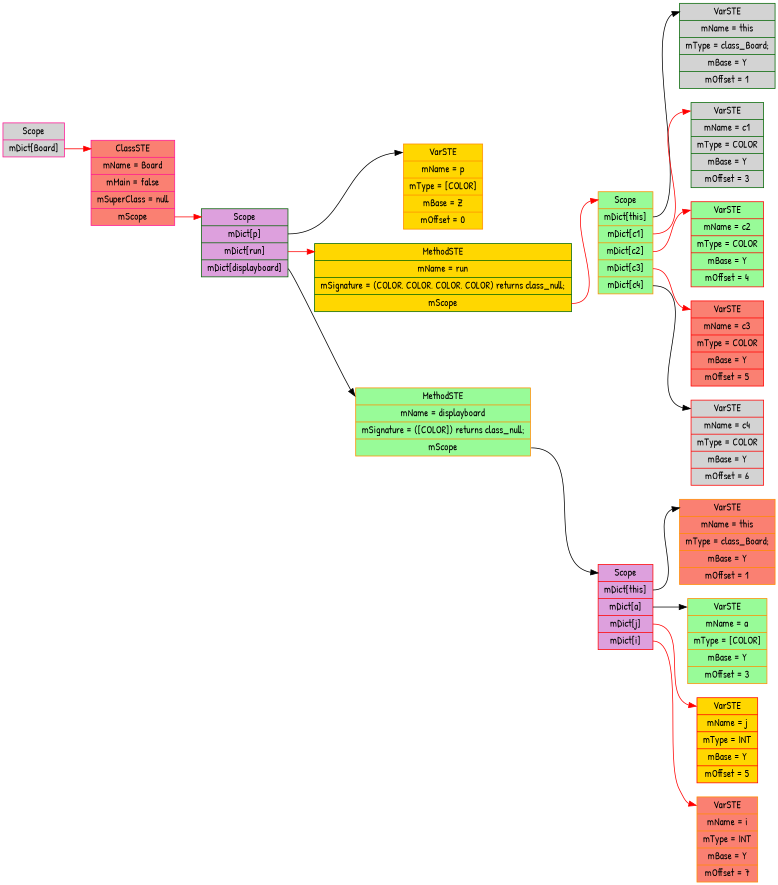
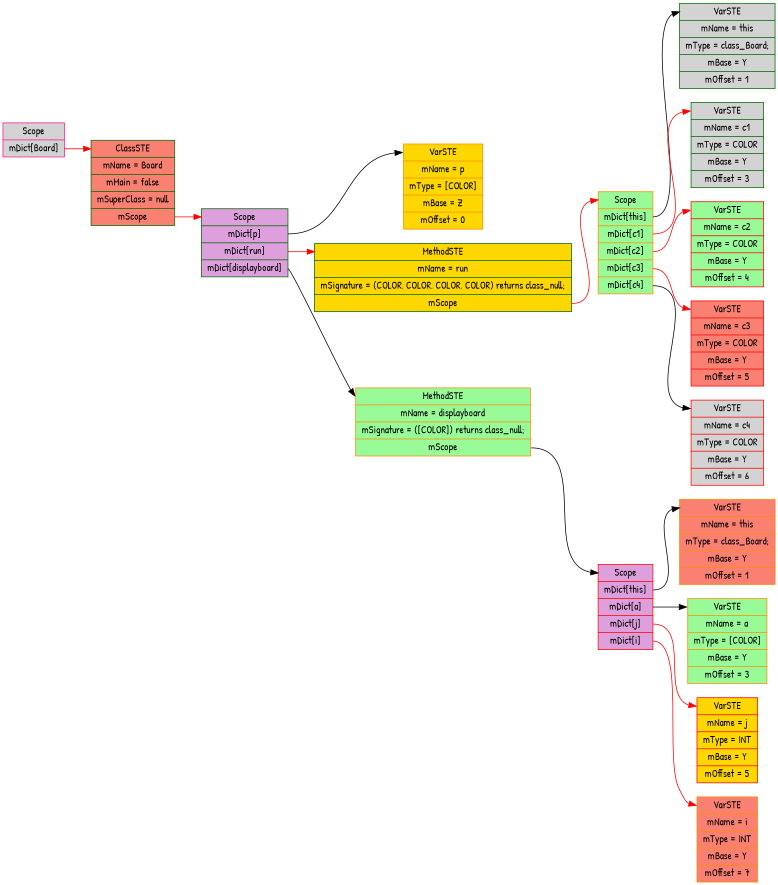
node "ClassSTE": color deeppink -> darkgreen
